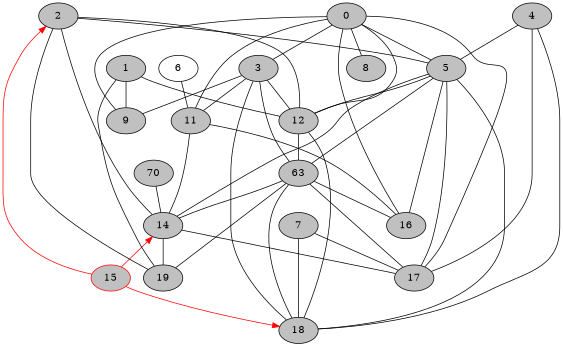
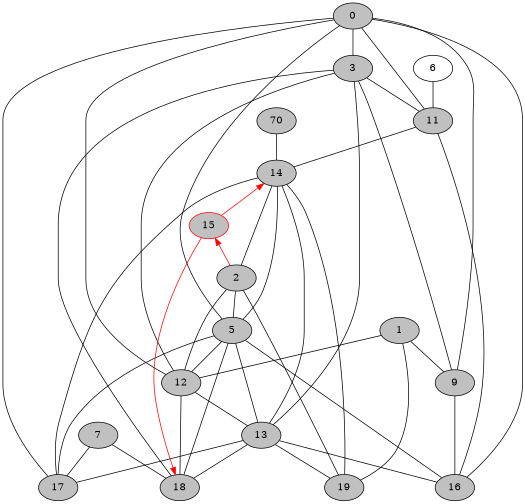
node "4": removed
node "8": removed
edge "15" -> "2": reversed
node "63": label "63" -> "13"
edge "9" -- "16": added
